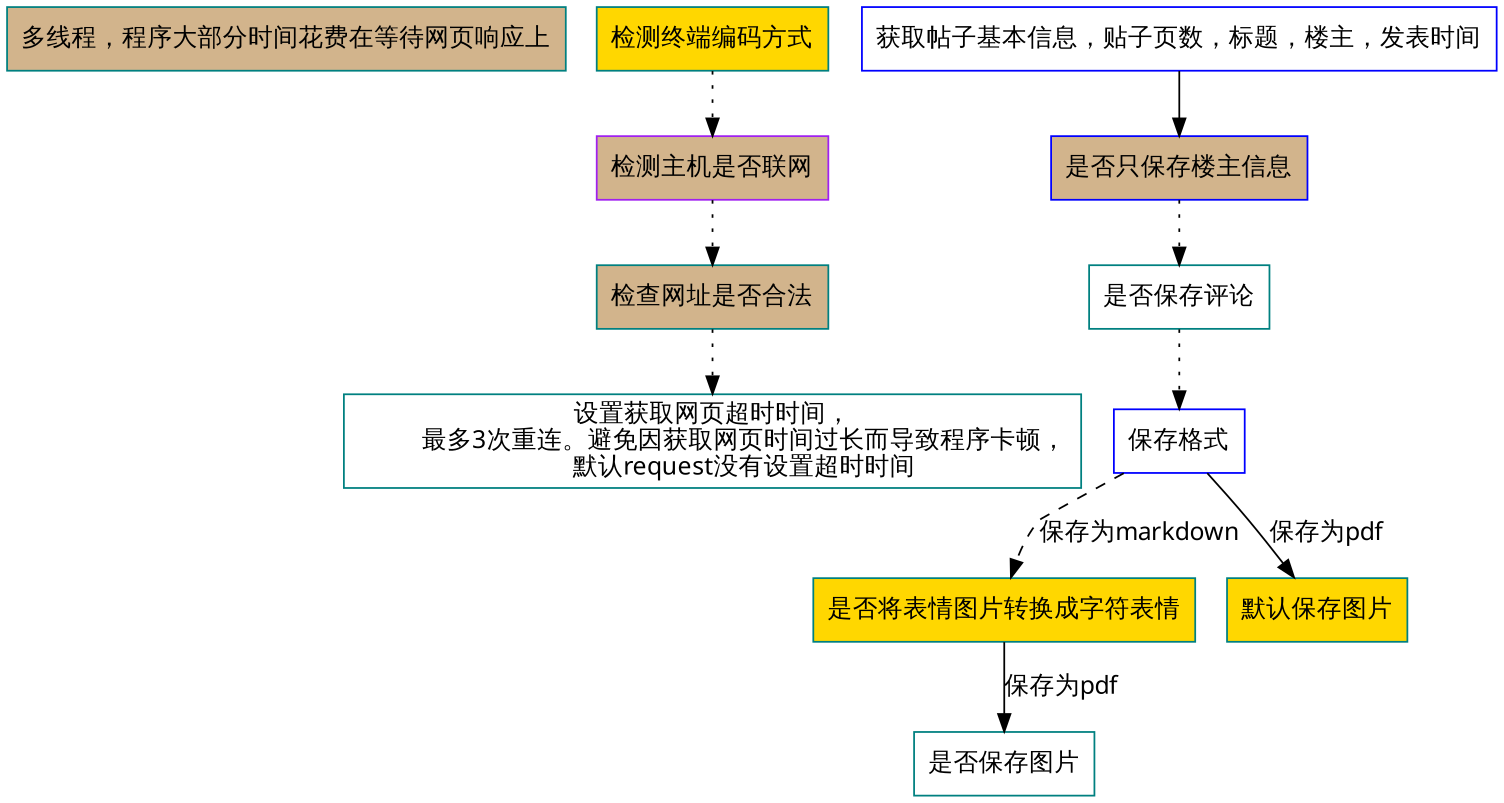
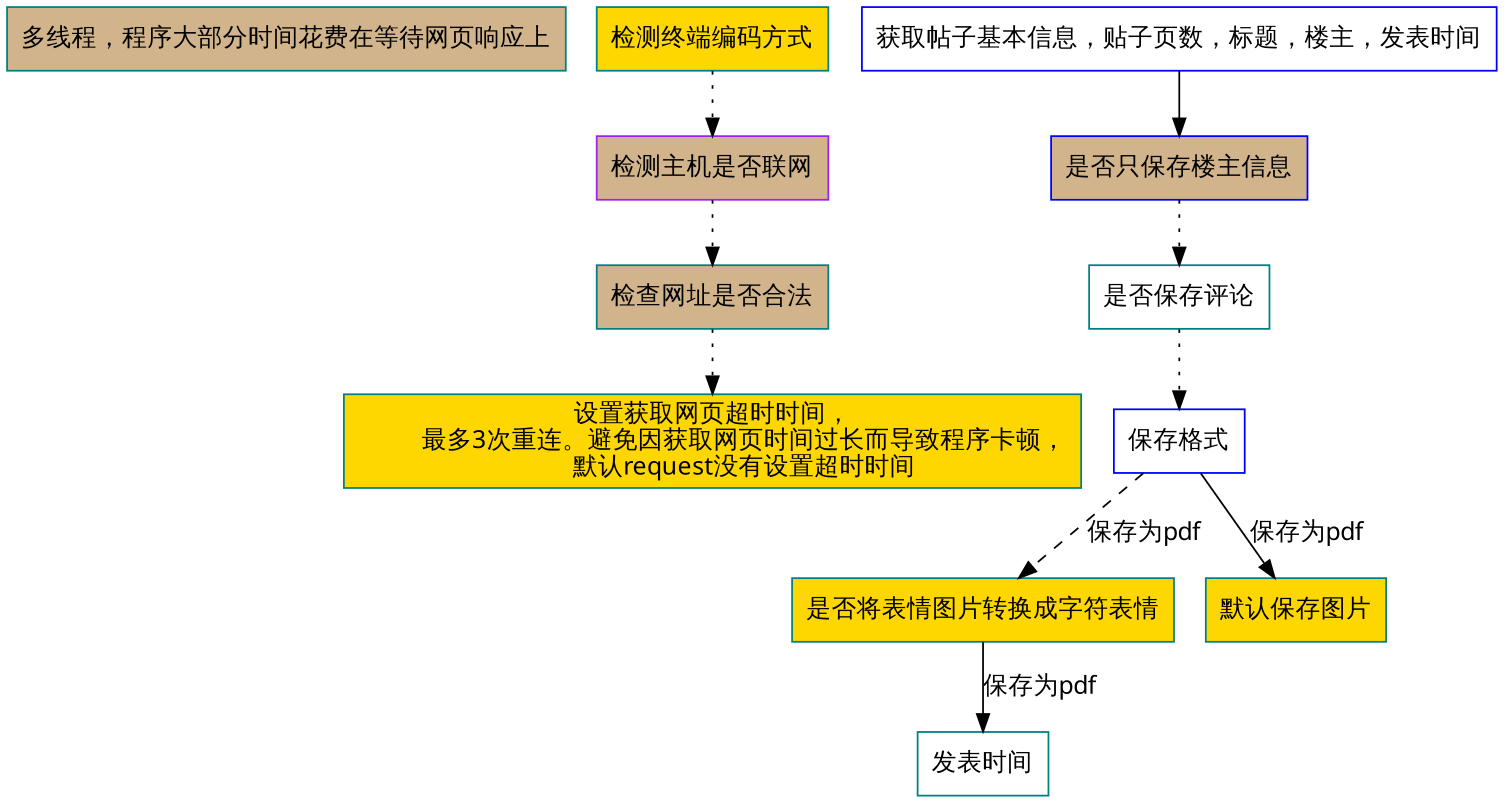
node "设置获取网页超时时间， 最多3次重连。避免因获取网页时间过长而导致程序卡顿， 默认request没有设置超时时间": fillcolor white -> gold
edge "保存格式" -> "是否将表情图片转换成字符表情": label "保存为markdown" -> "保存为pdf"
node "是否保存图片": label "是否保存图片" -> "发表时间"
